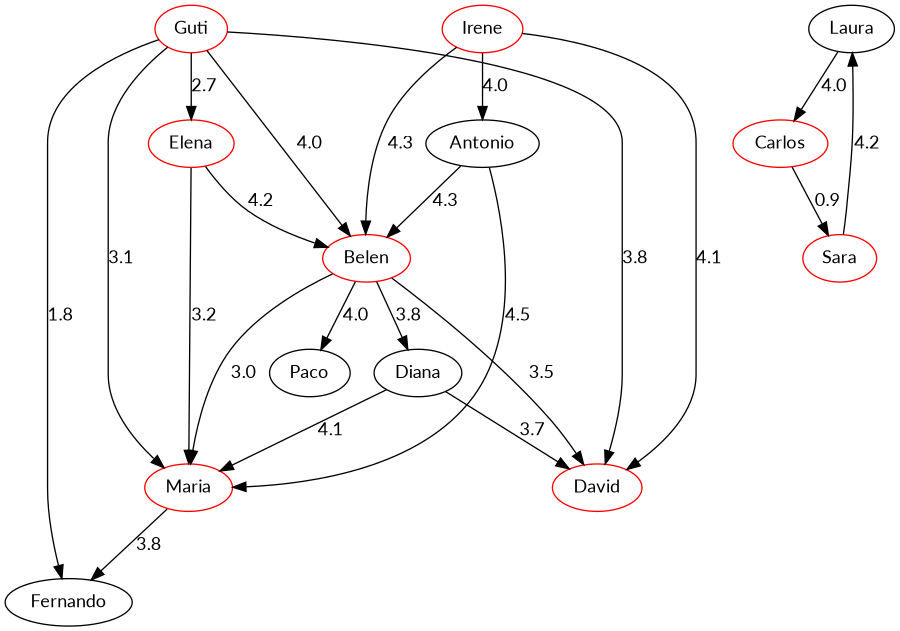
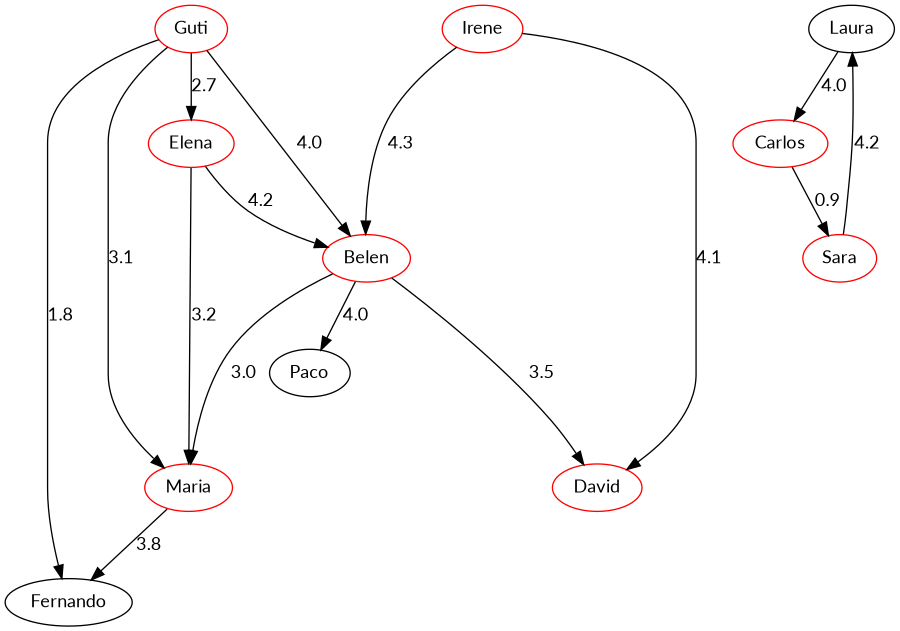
edge "Guti" -> "David": removed, label "3.8"
node "Antonio": removed
node "Diana": removed
